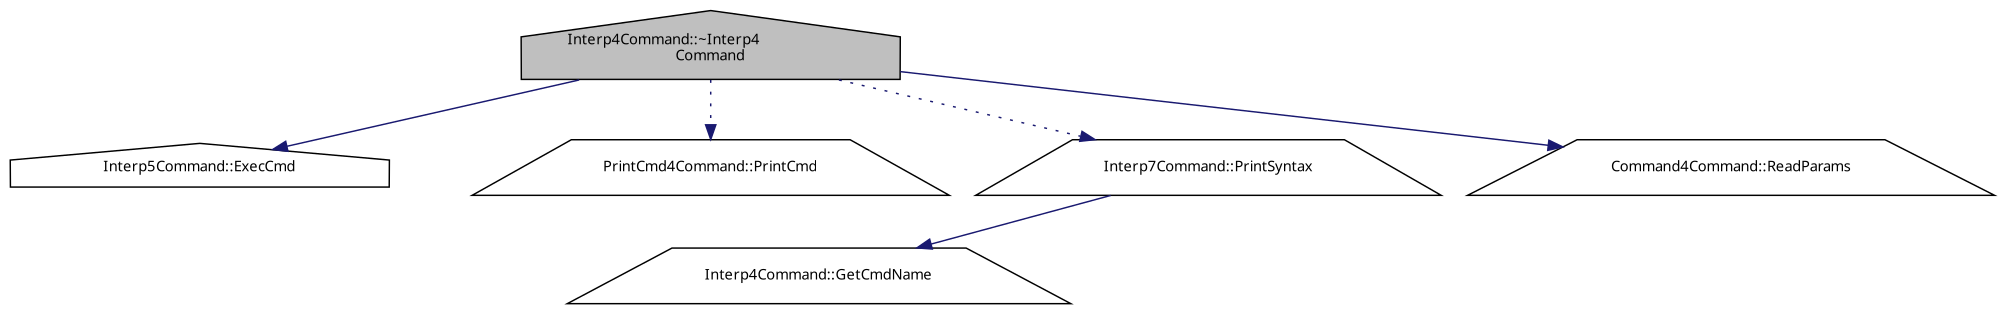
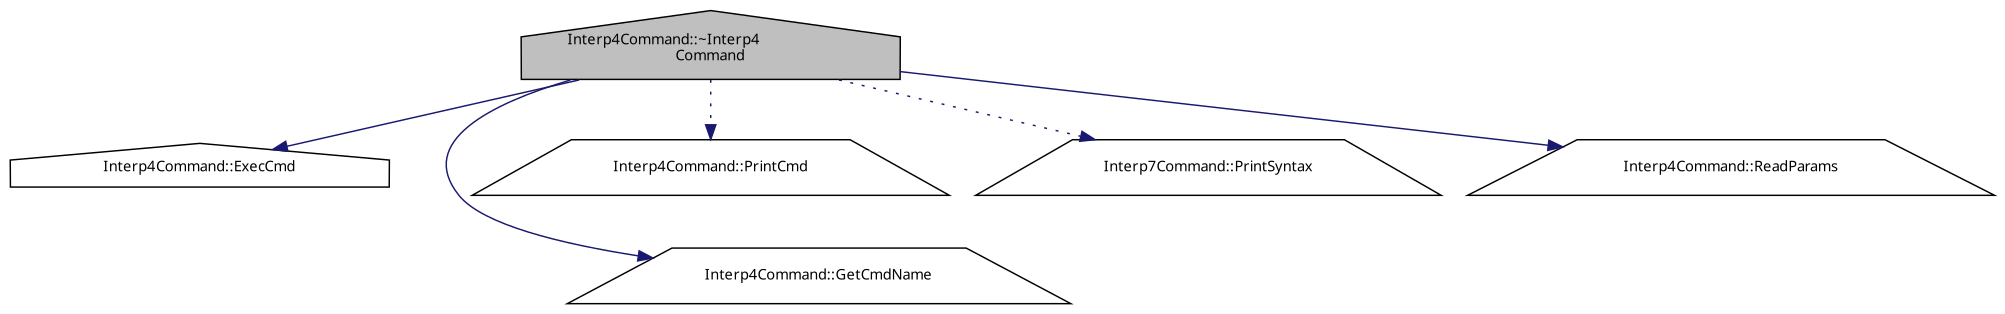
node "Interp5Command::ExecCmd": label "Interp5Command::ExecCmd" -> "Interp4Command::ExecCmd"
node "PrintCmd4Command::PrintCmd": label "PrintCmd4Command::PrintCmd" -> "Interp4Command::PrintCmd"
node "Command4Command::ReadParams": label "Command4Command::ReadParams" -> "Interp4Command::ReadParams"
edge "Interp7Command::PrintSyntax" -> "Interp4Command::GetCmdName": now "Interp4Command::~Interp4 Command" -> "Interp4Command::GetCmdName"
